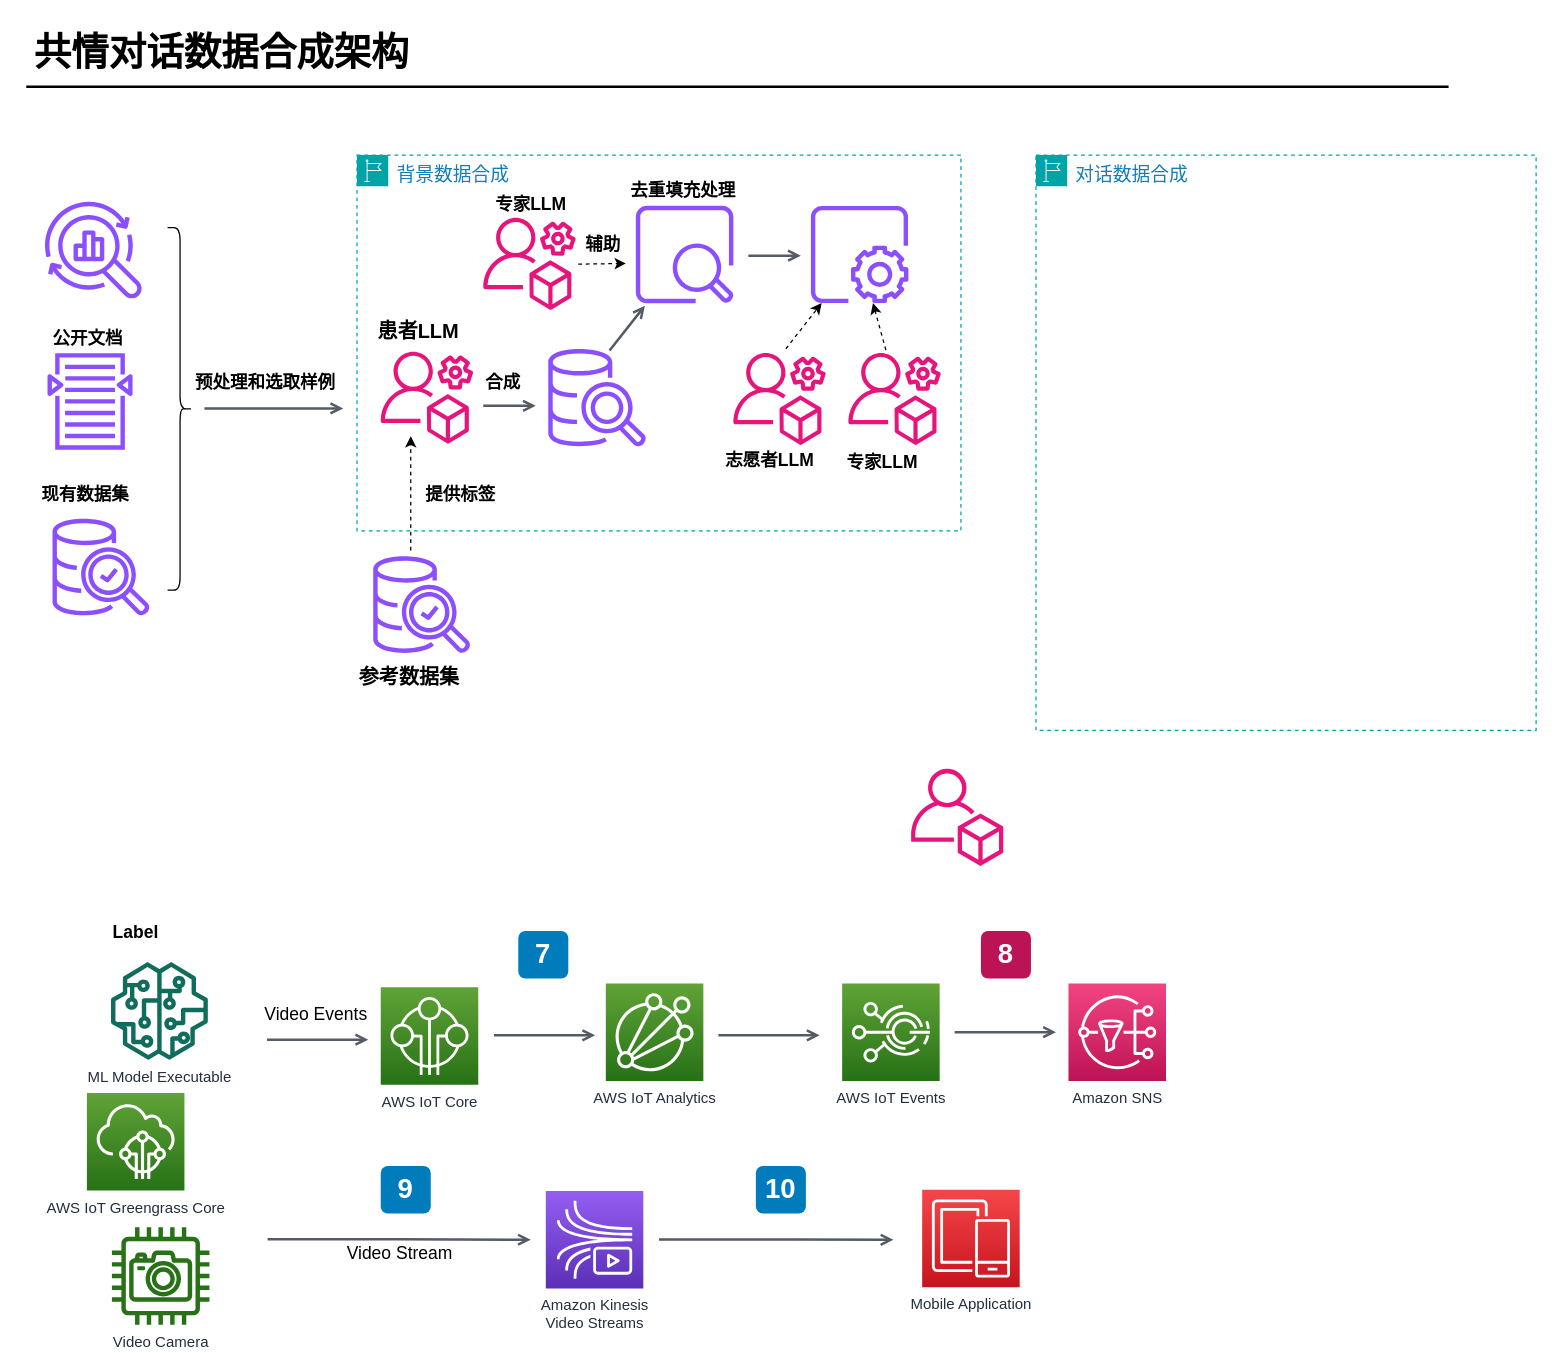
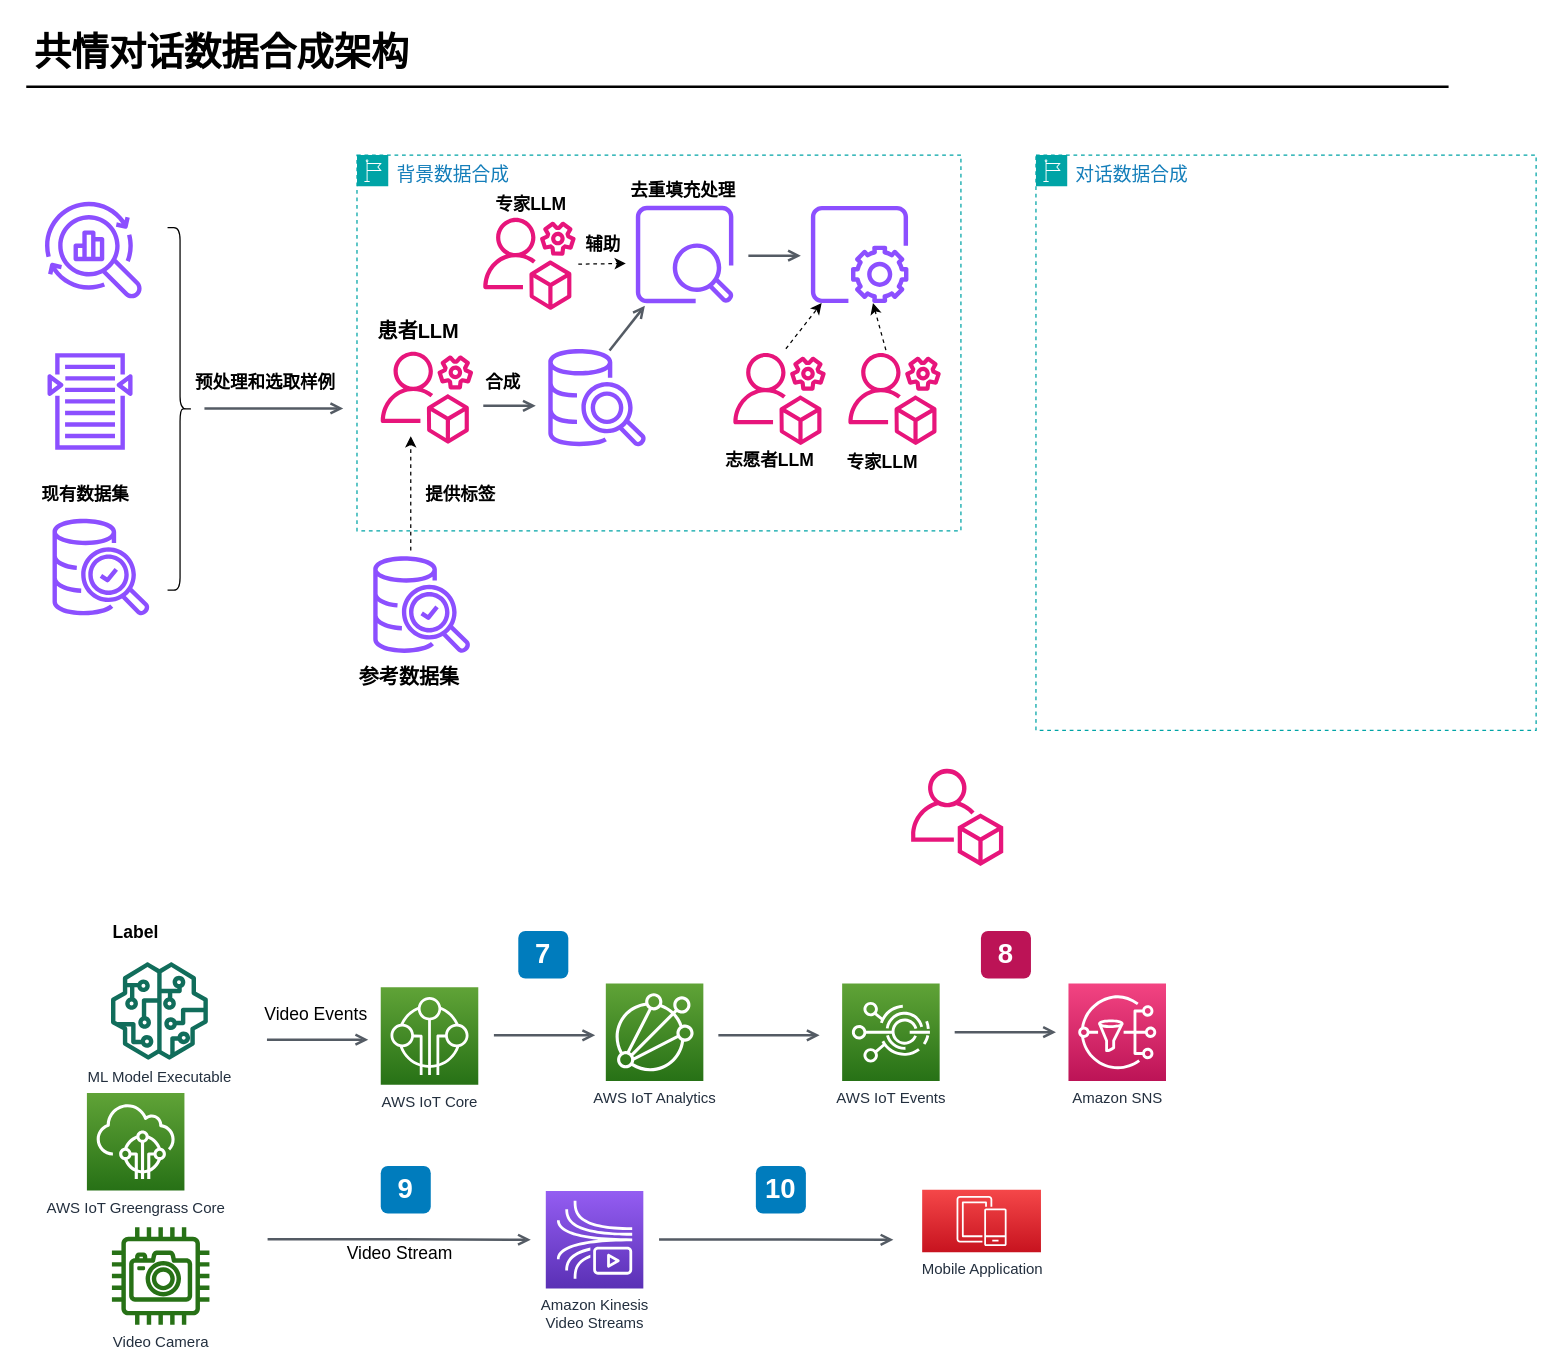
node "公开文档": removed
node "Mobile Application": size 98x98 -> 119x63
